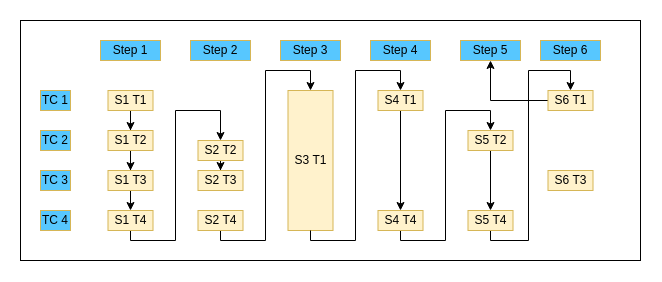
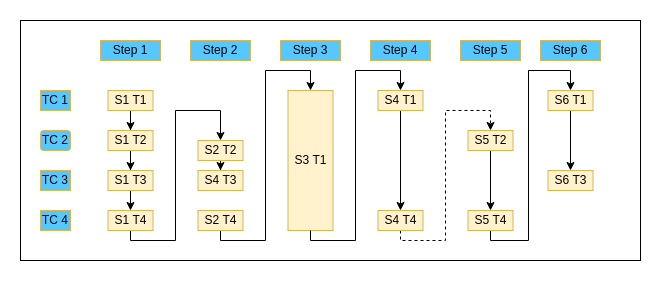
edge "S6 T1" -> "Step 5": now "S6 T1" -> "S6 T3"
node "TC 2": shape rectangle -> rounded rectangle
edge "S4 T4" -> "S5 T2": style solid -> dashed
node "S2 T3": label "S2 T3" -> "S4 T3"
